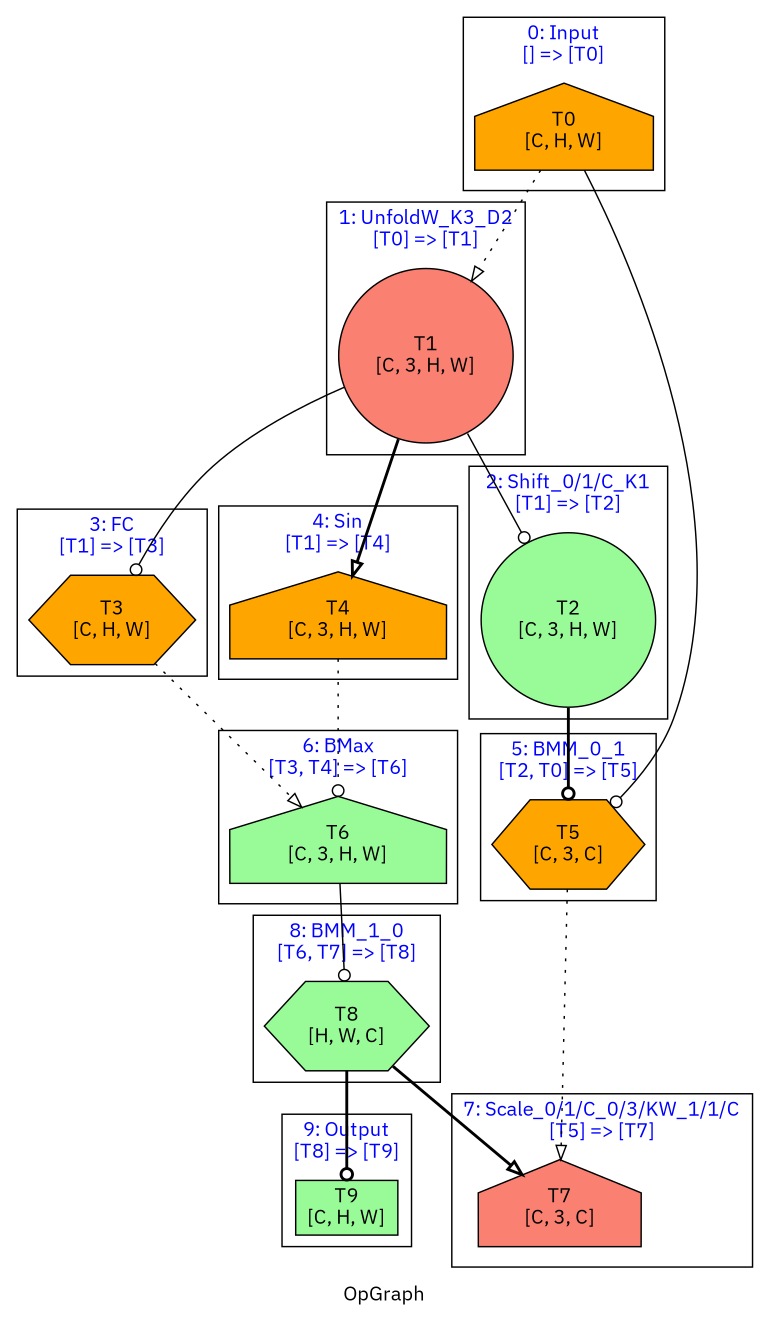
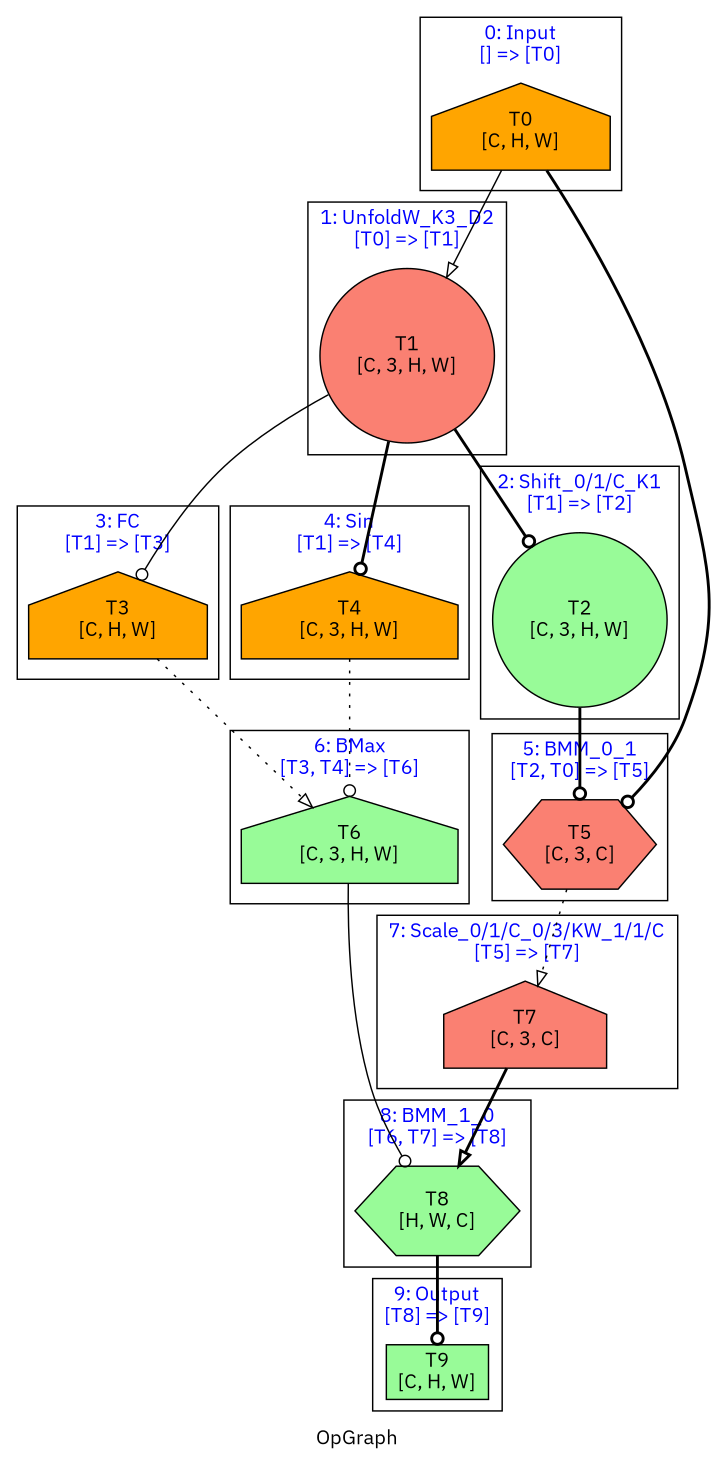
edge "T0 [C, H, W]" -> "T1 [C, 3, H, W]": style dotted -> solid
edge "T1 [C, 3, H, W]" -> "T2 [C, 3, H, W]": style solid -> bold
edge "T0 [C, H, W]" -> "T5 [C, 3, C]": style solid -> bold
edge "T1 [C, 3, H, W]" -> "T4 [C, 3, H, W]": arrowhead onormal -> odot
node "T3 [C, H, W]": shape hexagon -> house
node "T5 [C, 3, C]": fillcolor orange -> salmon
edge "T8 [H, W, C]" -> "T7 [C, 3, C]": reversed
